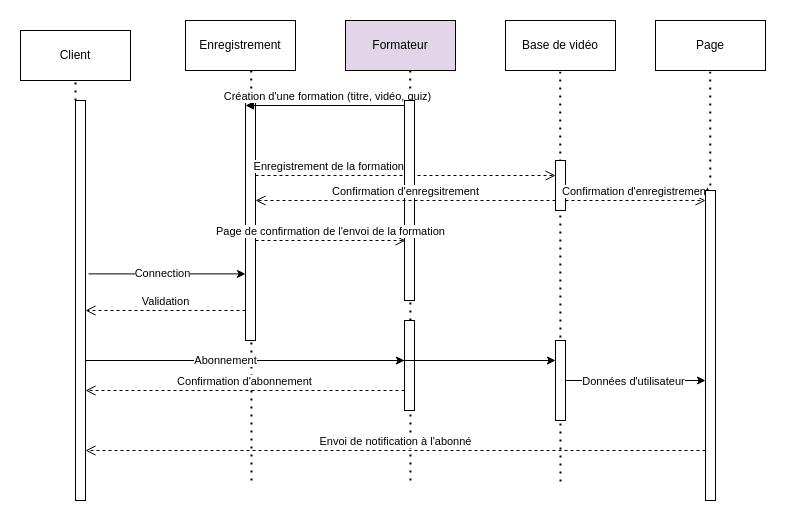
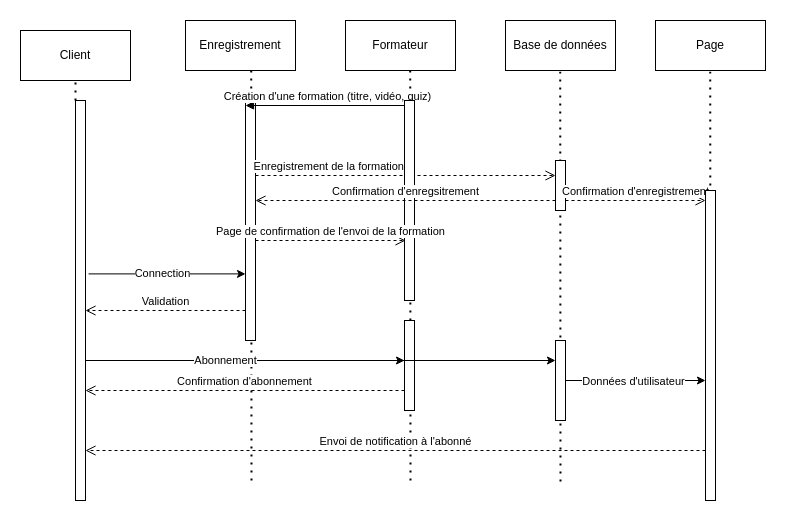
node "Formateur": fillcolor #e1d5e7 -> #ffffff
node "Base de vidéo": label "Base de vidéo" -> "Base de données"
